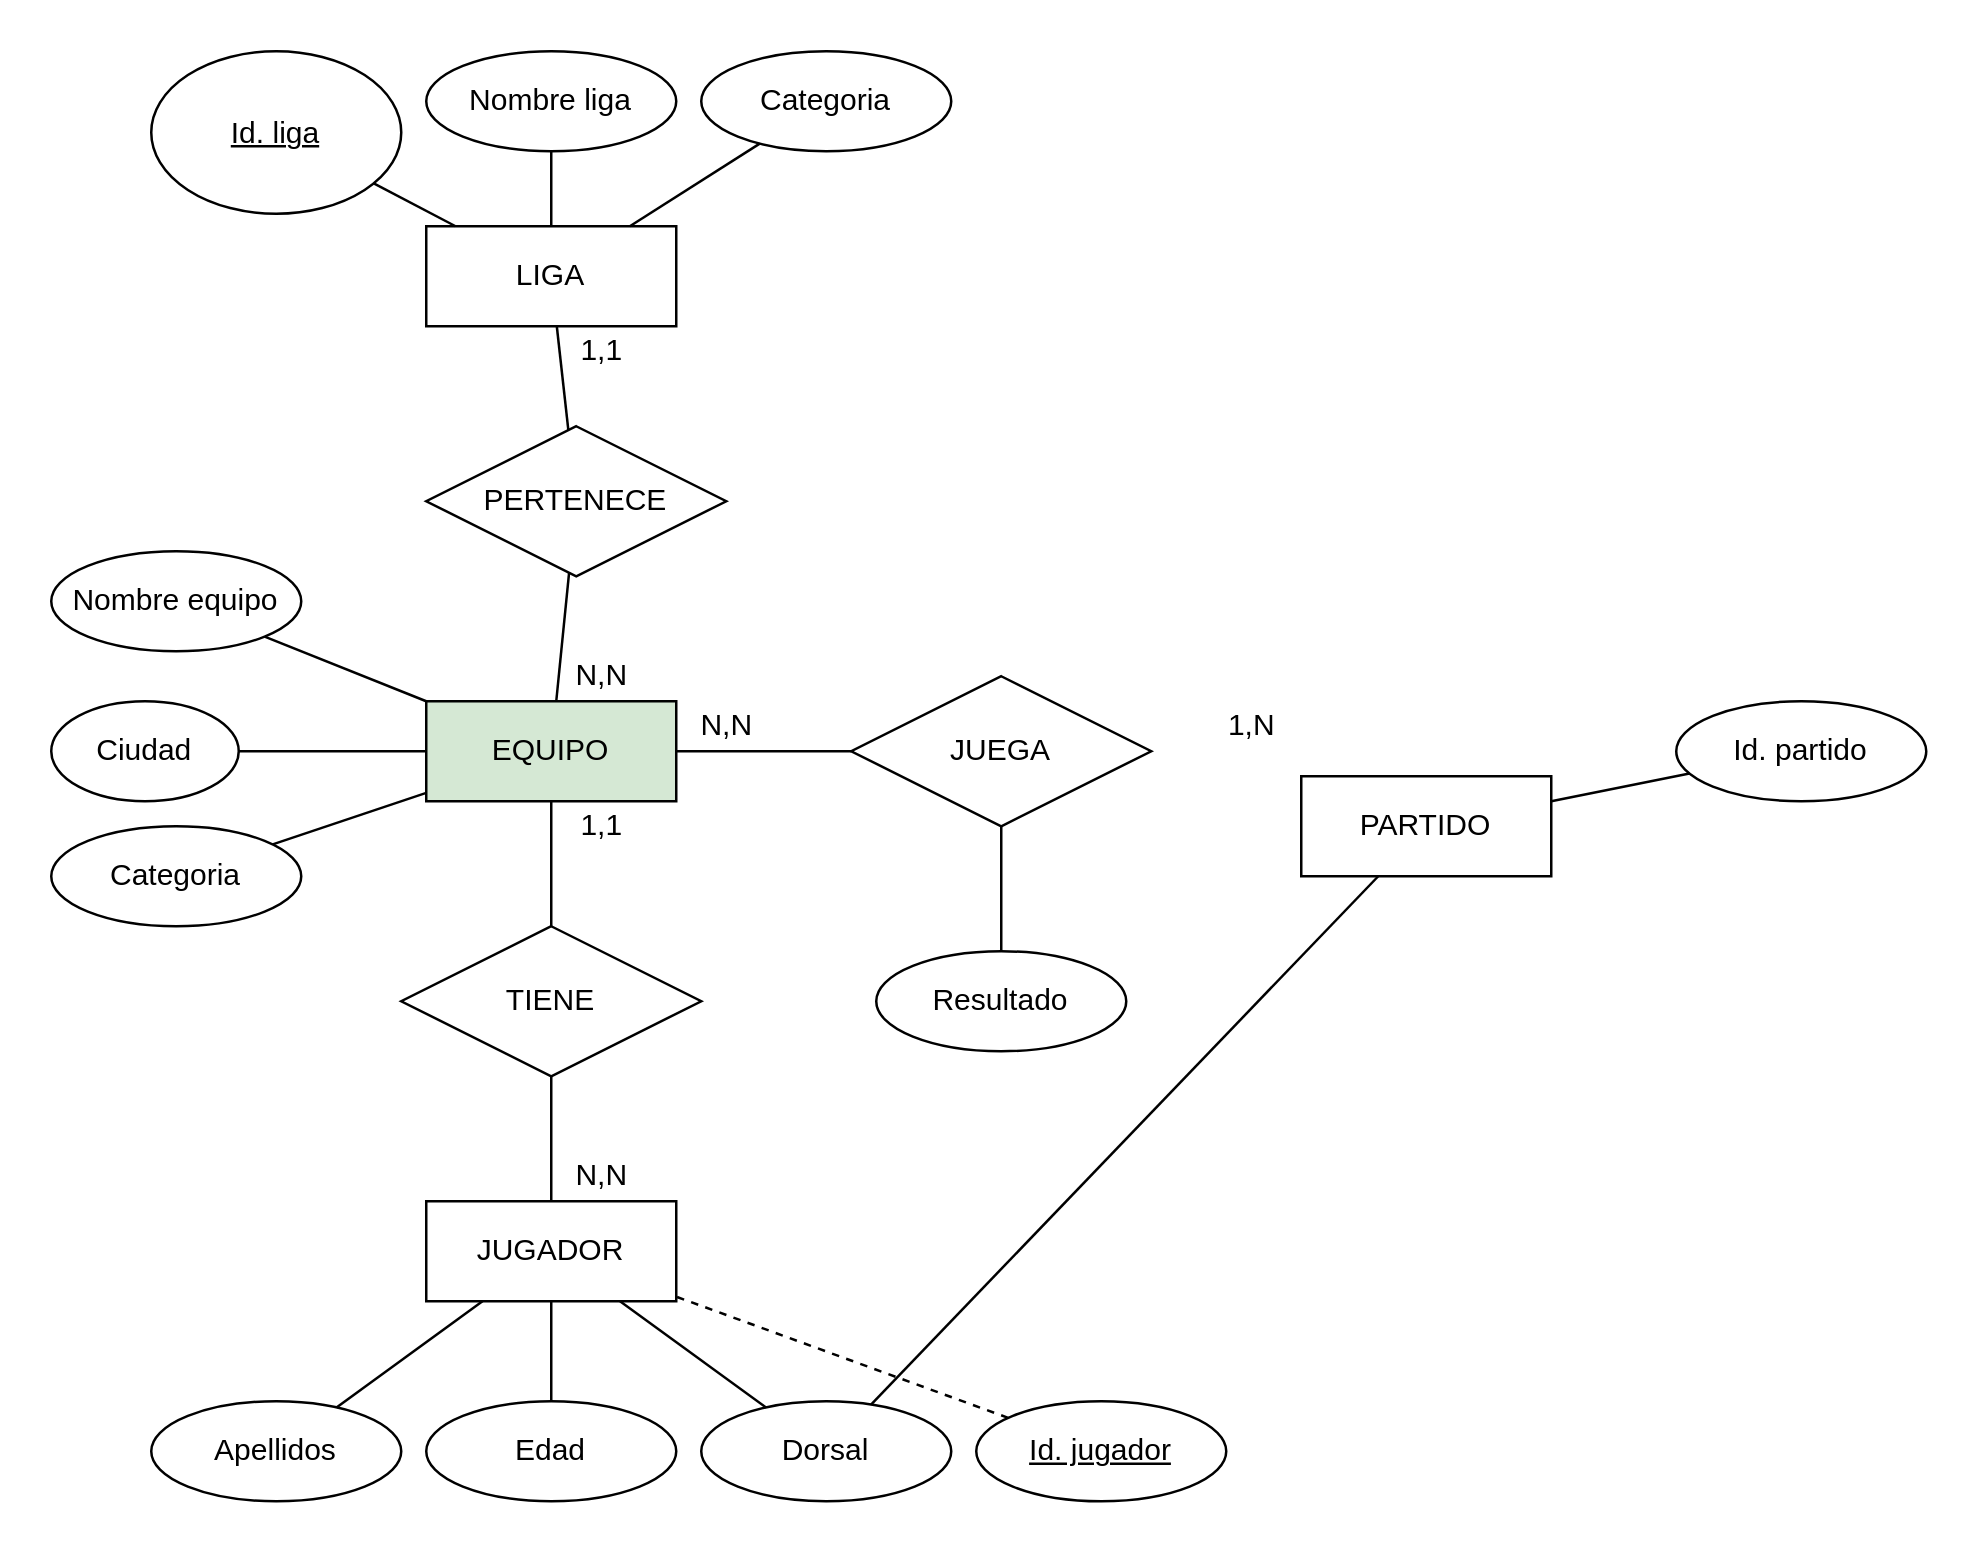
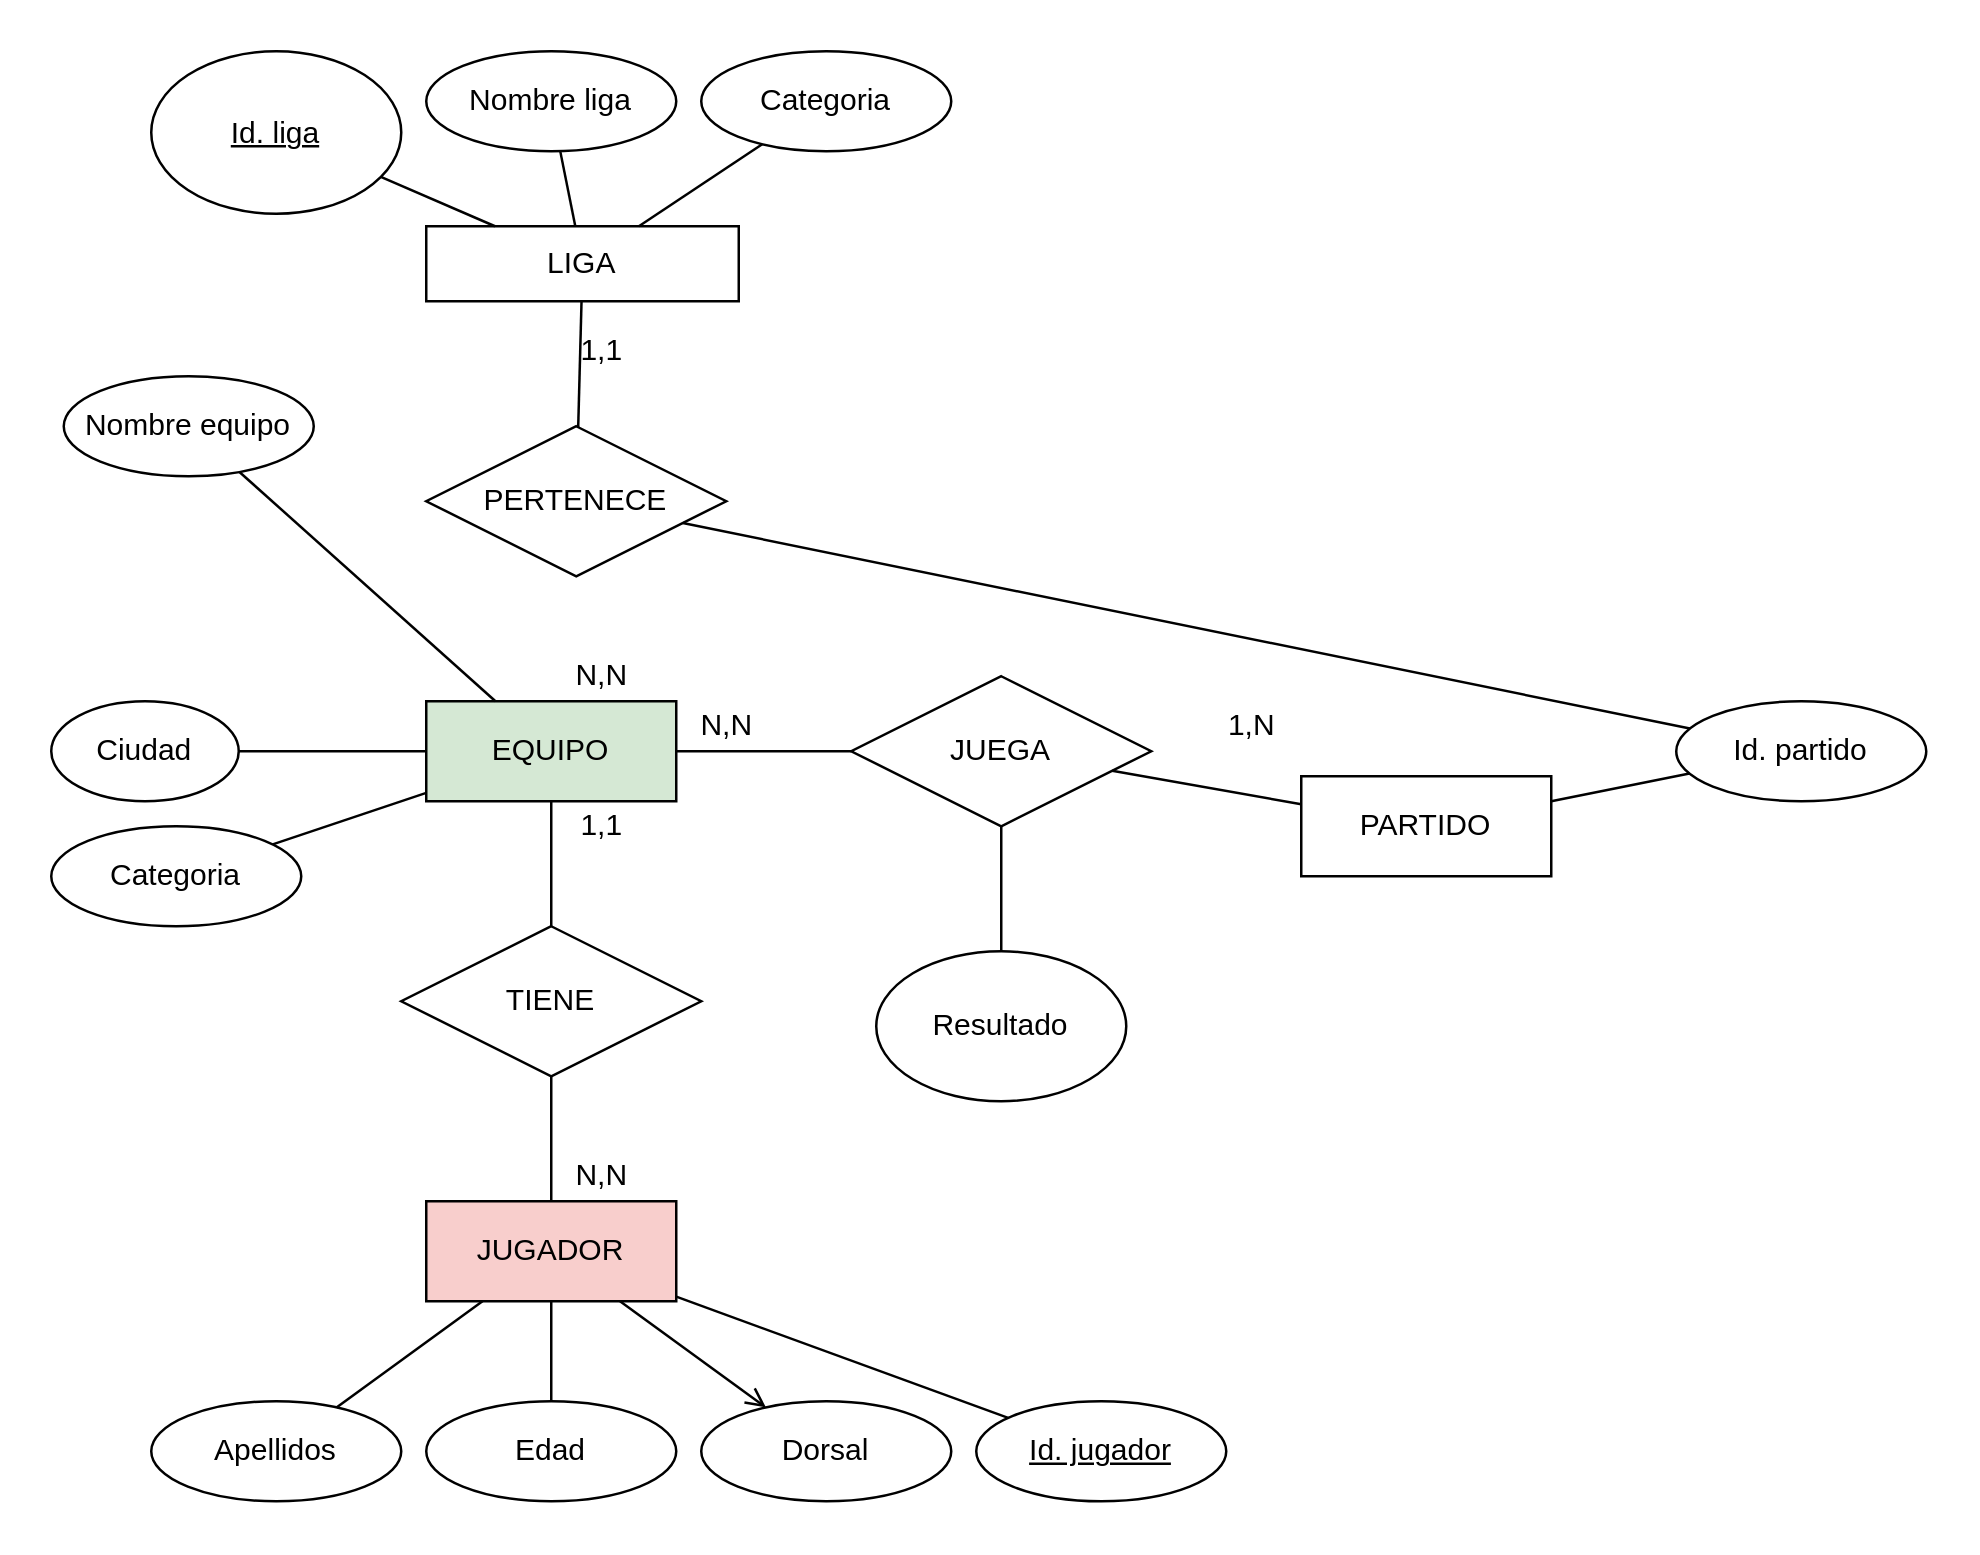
node "LIGA": size 250x100 -> 313x75
node "Nombre equipo": moved (176, 601) -> (189, 426)
edge "PERTENECE" -- "EQUIPO": now "PERTENECE" -- "Id. partido"
node "Resultado": size 250x100 -> 250x150
edge "PARTIDO" -- "Dorsal": now "PARTIDO" -- "JUEGA"
node "JUGADOR": fillcolor #ffffff -> #f8cecc
edge "JUGADOR" -- "Id. jugador": style dashed -> solid
edge "JUGADOR" -- "Dorsal": arrowhead none -> open
